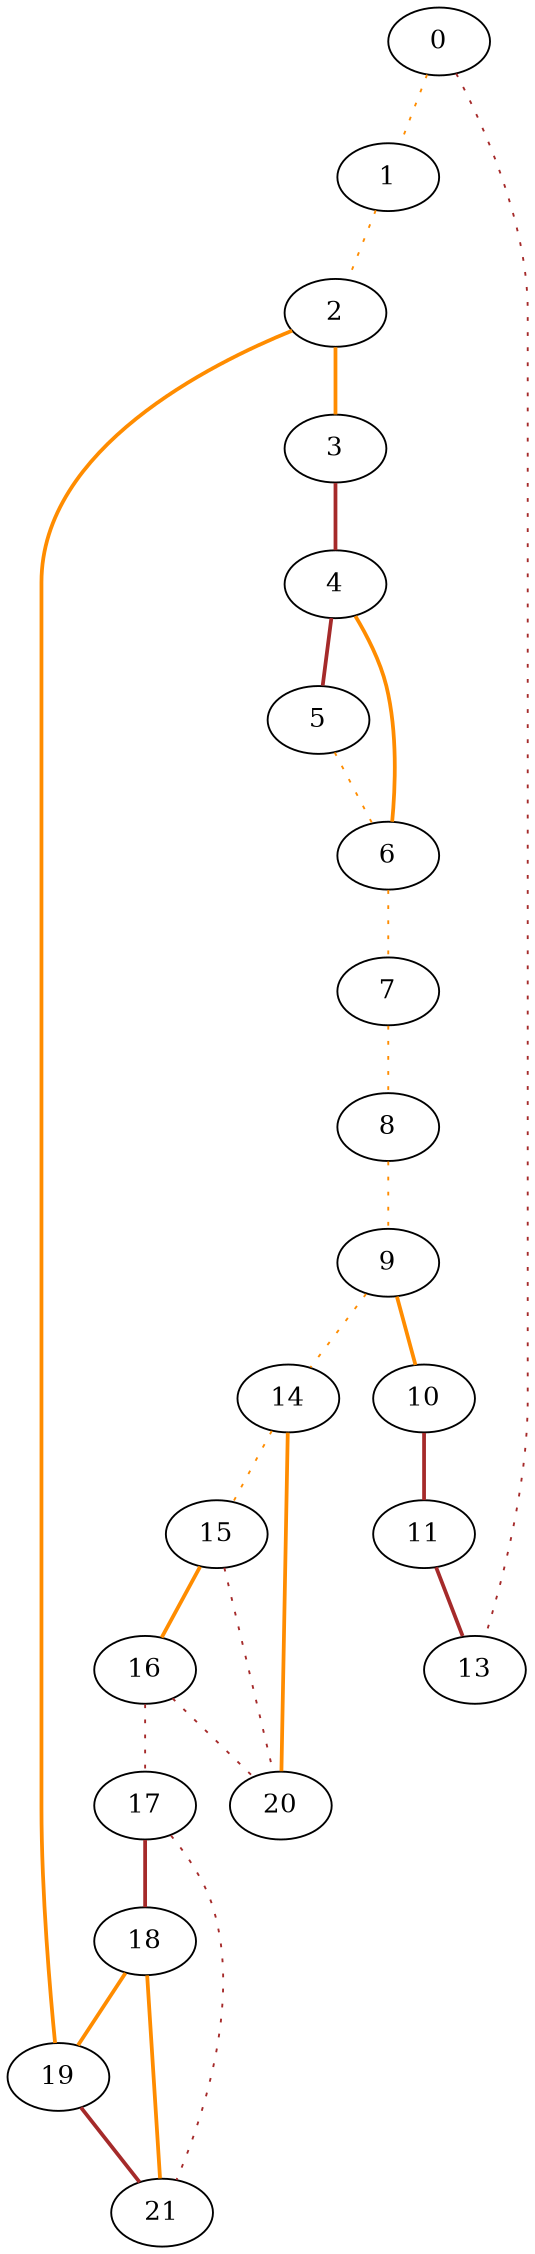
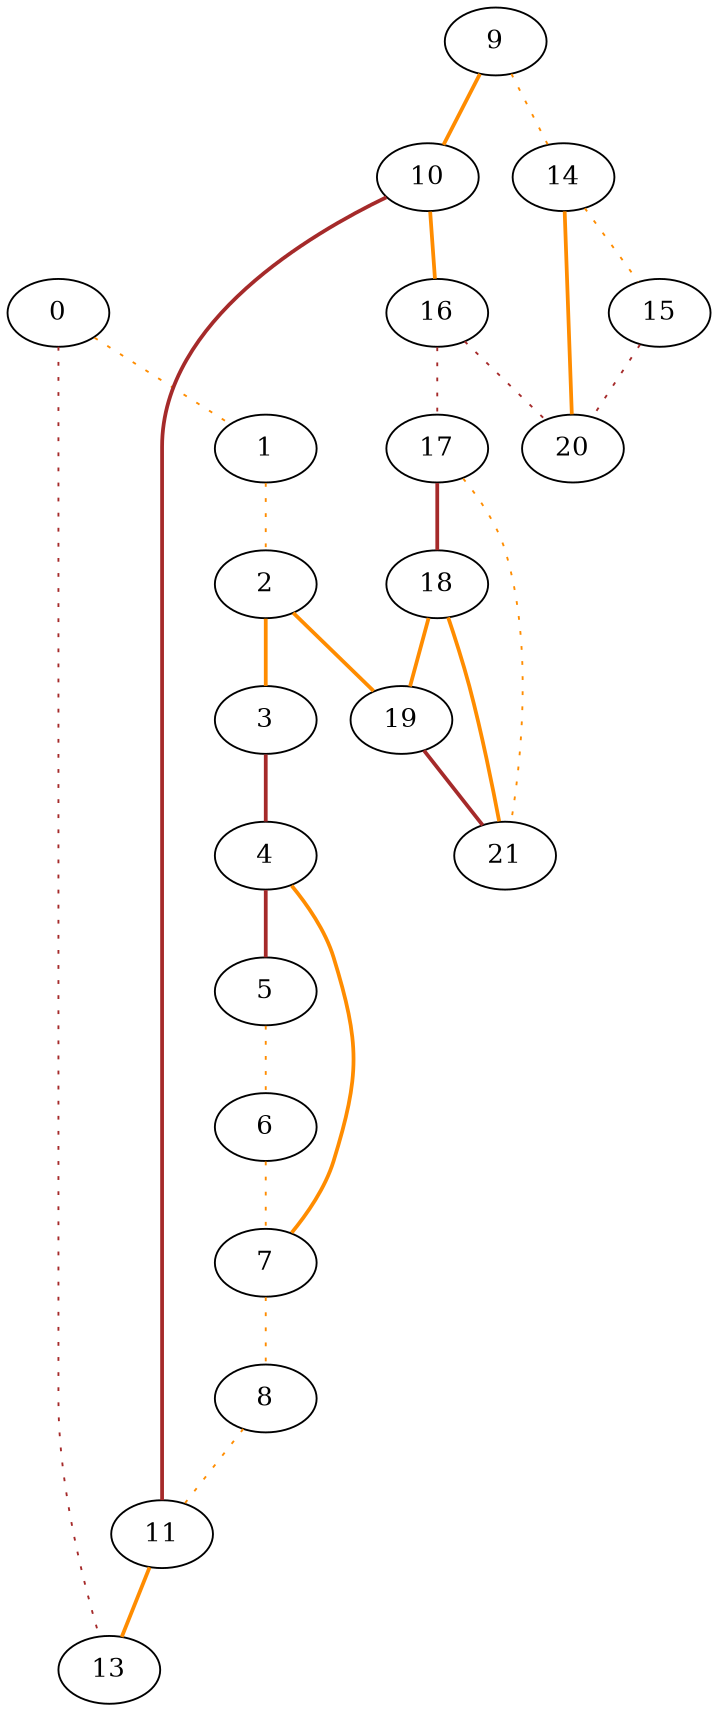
edge "4" -- "6": now "4" -- "7"
edge "8" -- "9": now "8" -- "11"
edge "15" -- "16": now "10" -- "16"
edge "11" -- "13": color brown -> darkorange
edge "17" -- "21": color brown -> darkorange
